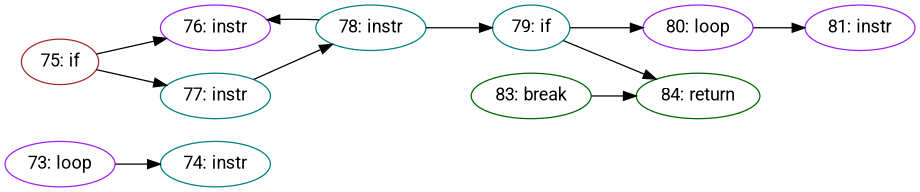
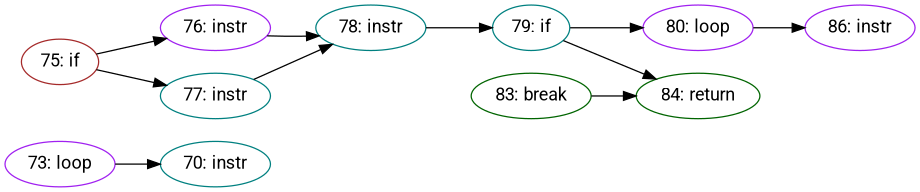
edge "78: instr" -> "76: instr": reversed
node "81: instr": label "81: instr" -> "86: instr"
node "74: instr": label "74: instr" -> "70: instr"
